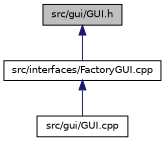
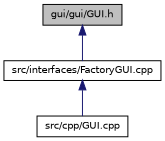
node "src/gui/GUI.h": label "src/gui/GUI.h" -> "gui/gui/GUI.h"
node "src/gui/GUI.cpp": label "src/gui/GUI.cpp" -> "src/cpp/GUI.cpp"
